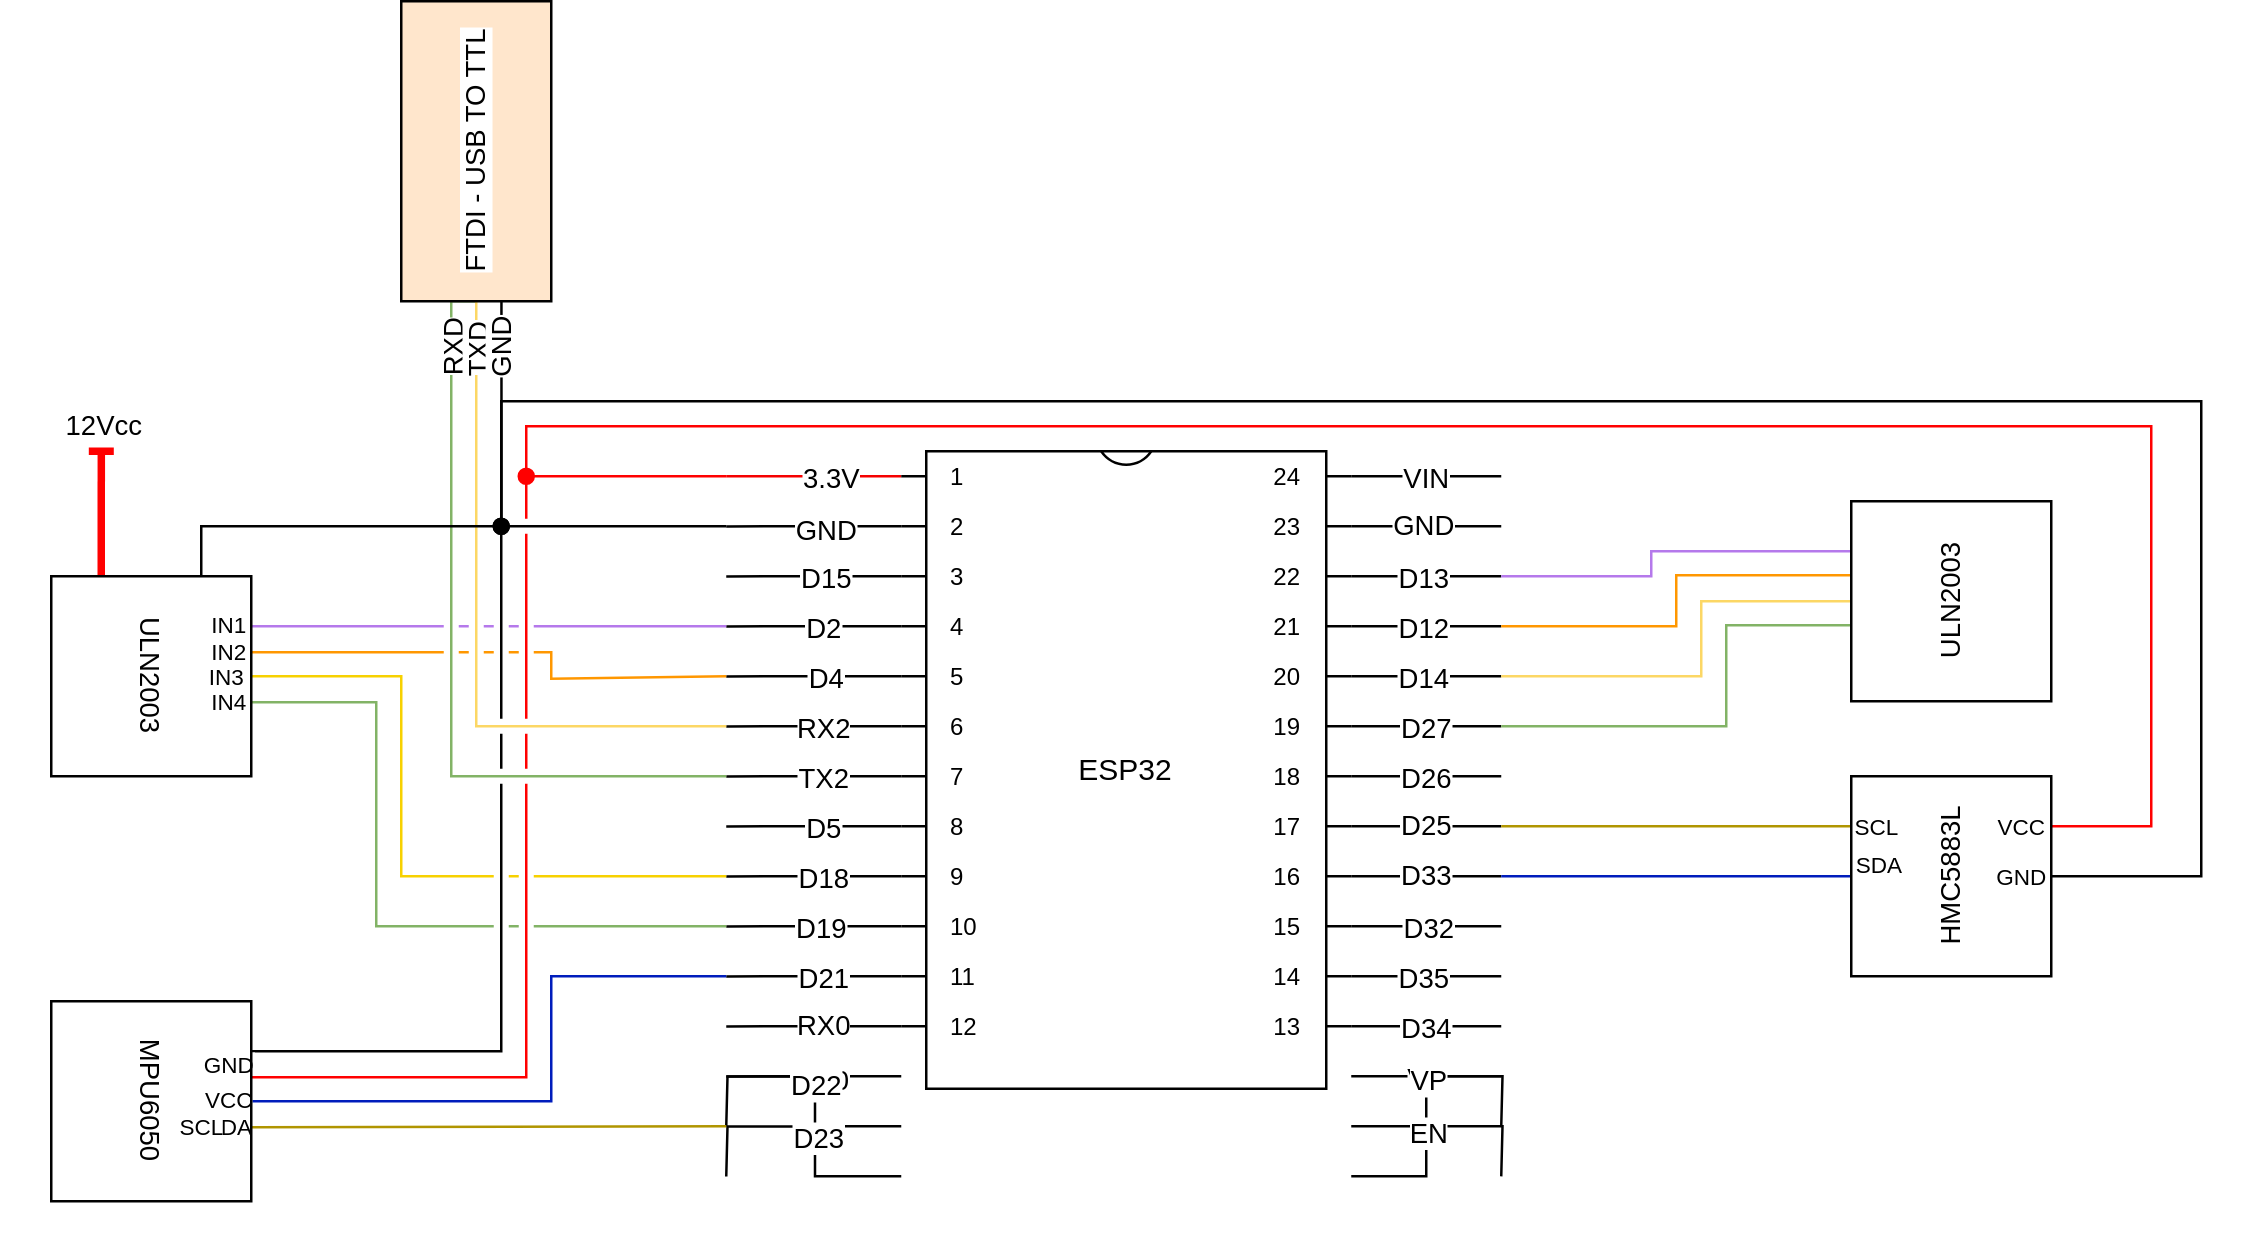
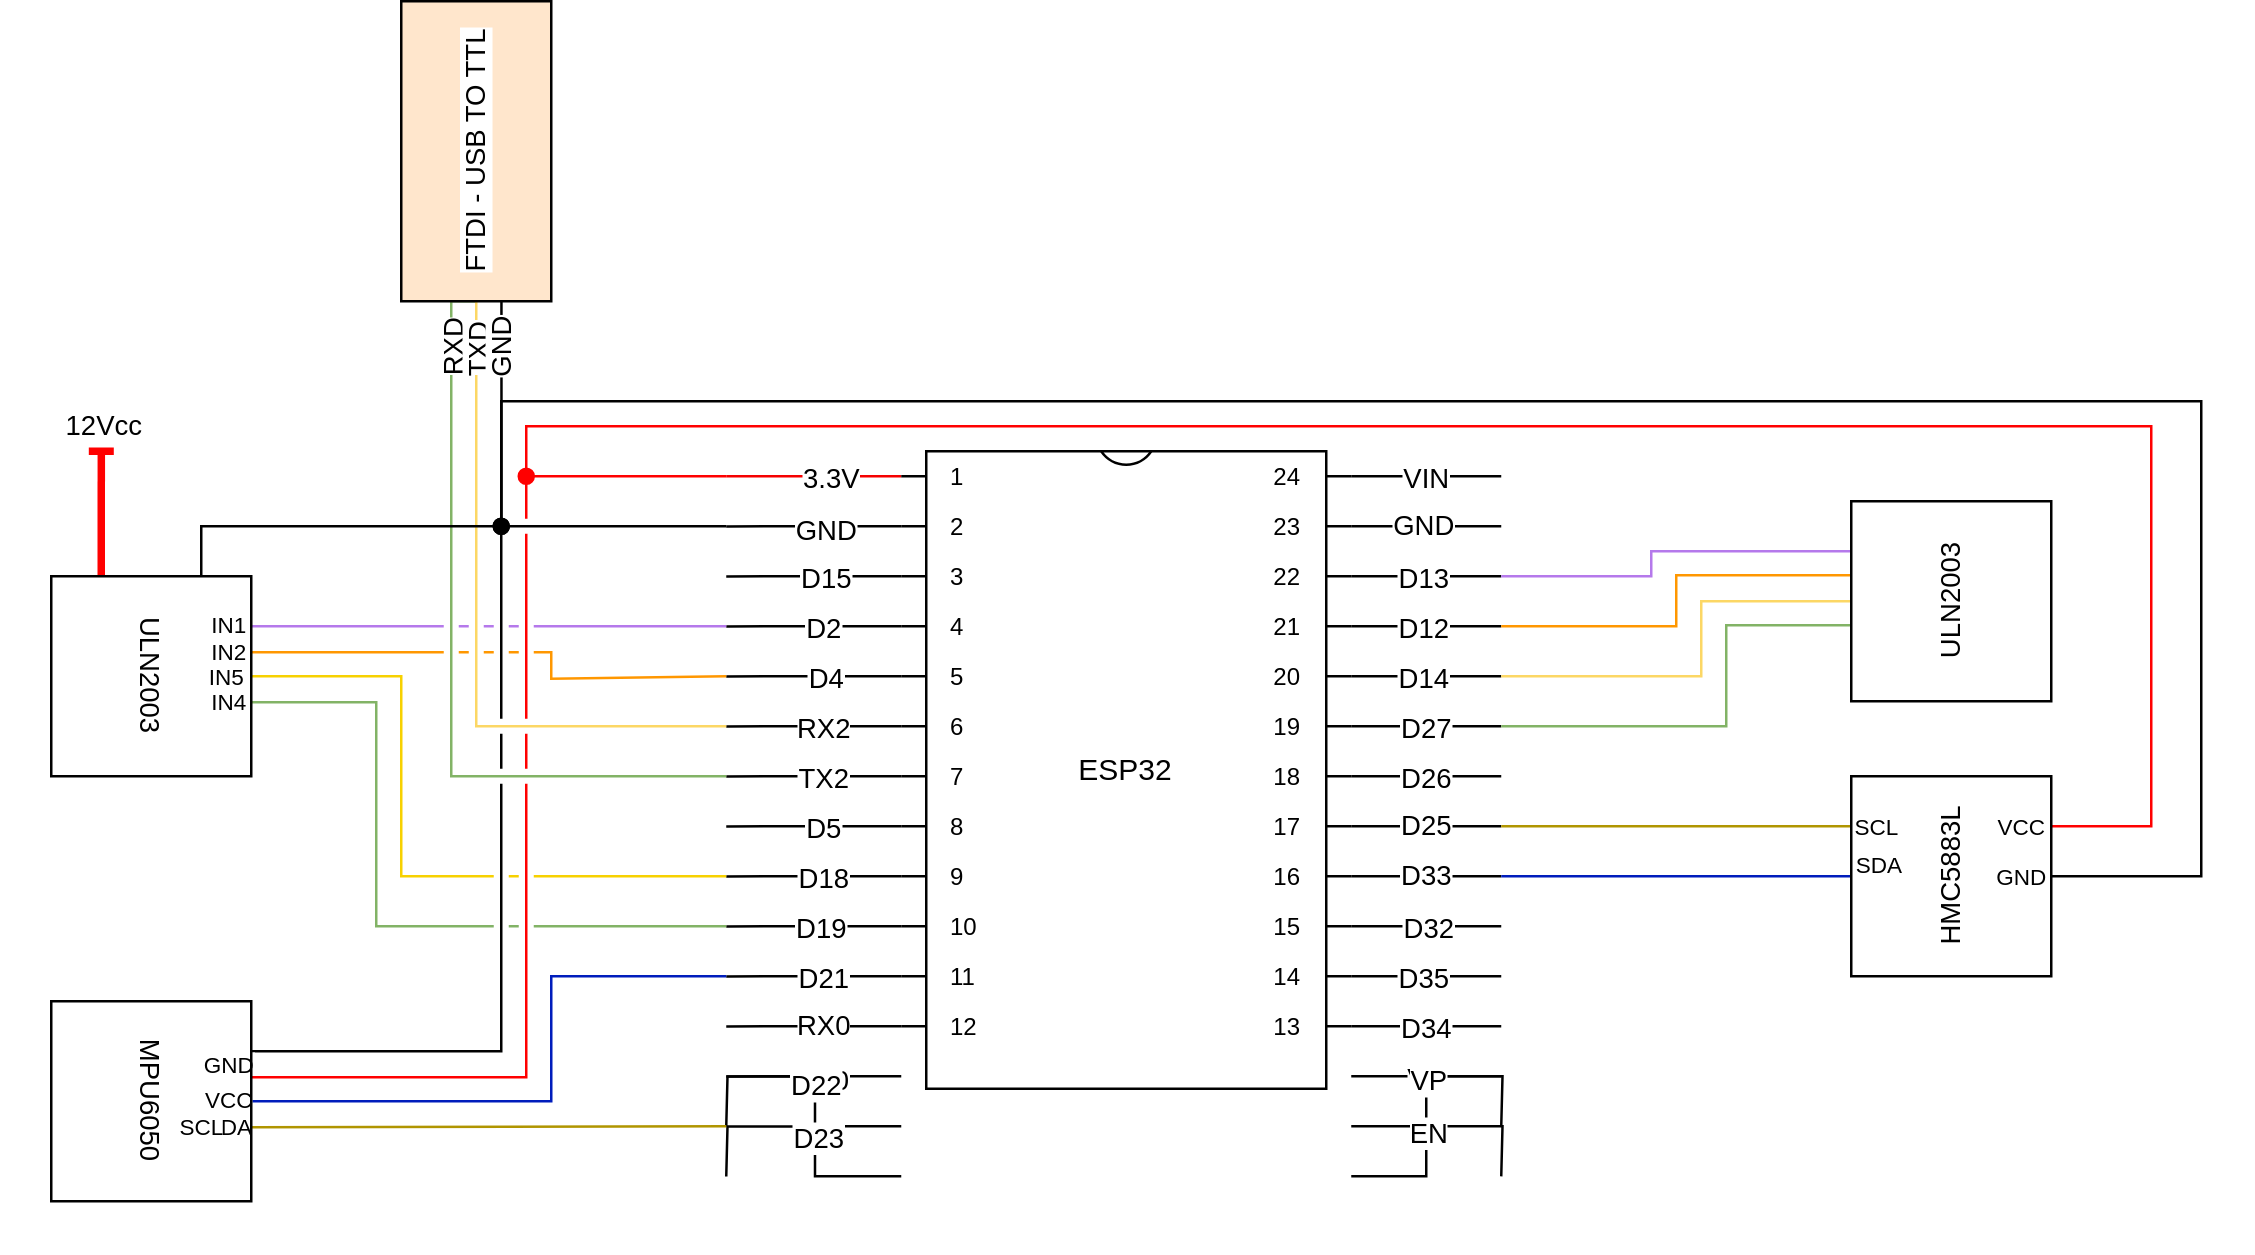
node "IN3": label "IN3" -> "IN5"
